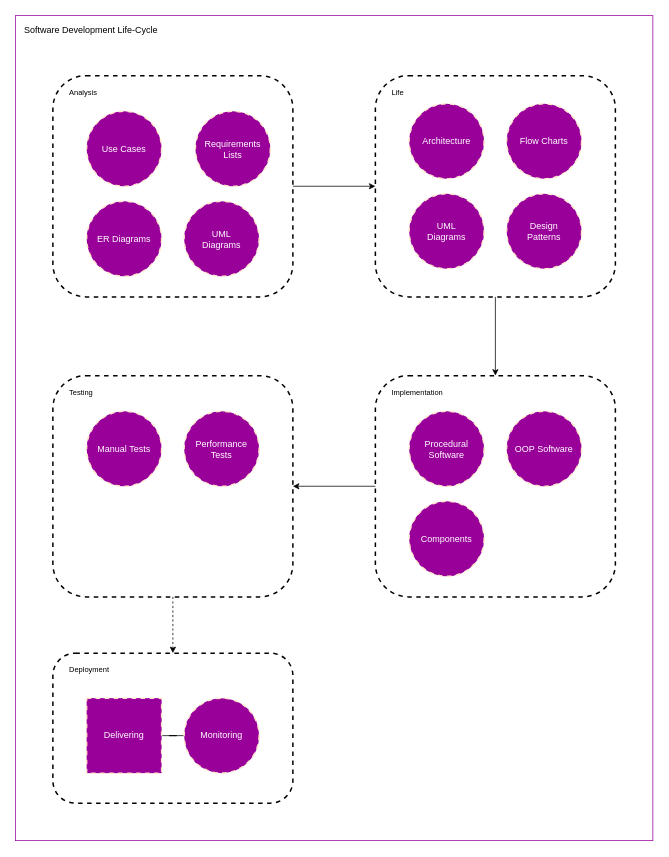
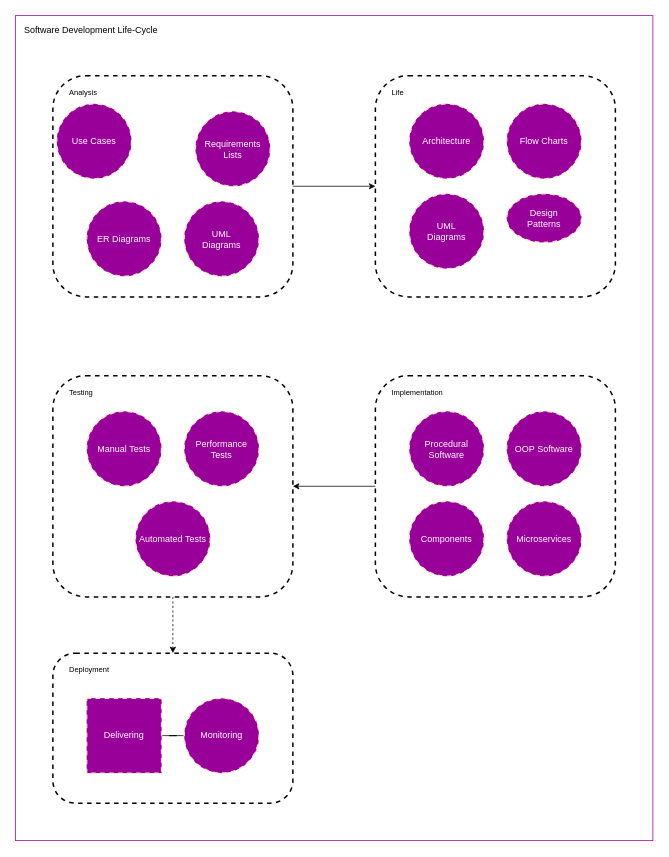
node "Use Cases": moved (124, 149) -> (94, 141)
node "Design Patterns": size 75x75 -> 75x49
edge "Life" -> "Implementation": removed
node "Automated Tests": added
node "Microservices": added
